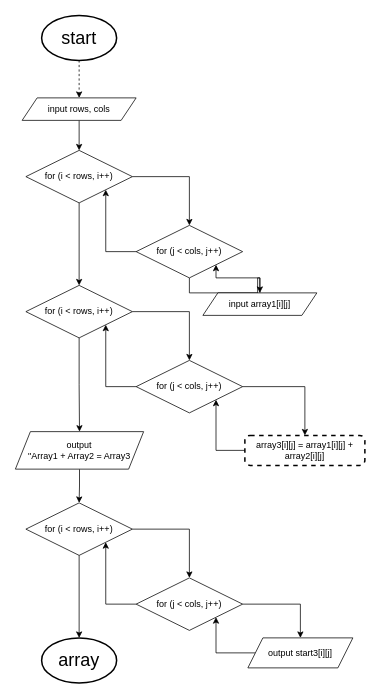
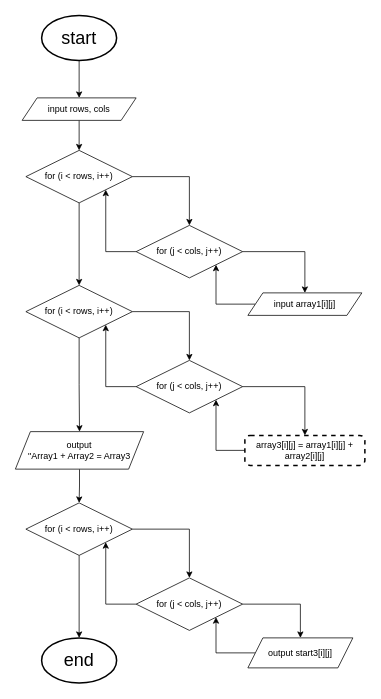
edge "start" -> "input rows, cols": style dashed -> solid
node "input array1[i][j]": moved (260, 304) -> (305, 304)
node "array": label "array" -> "end"
